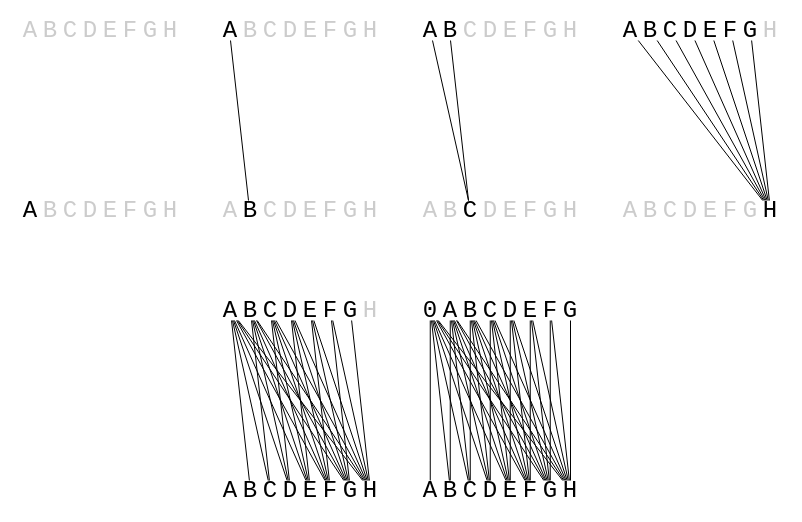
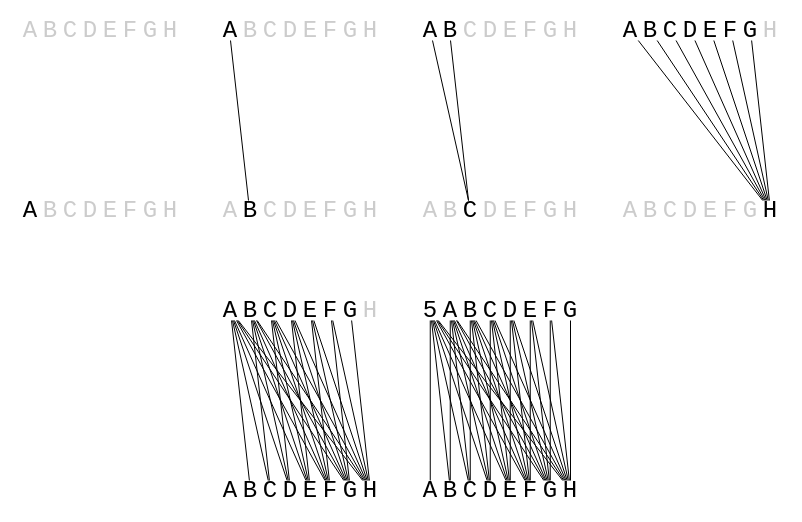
node "0": label "0" -> "5"
